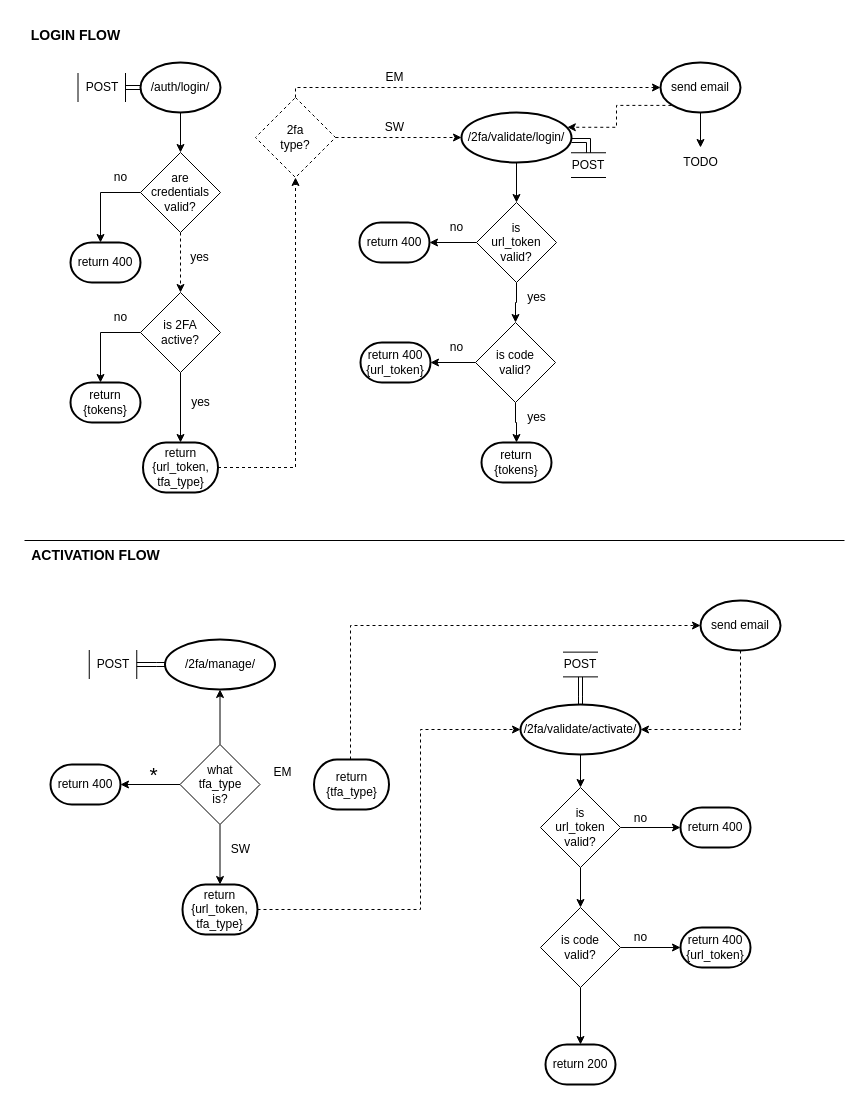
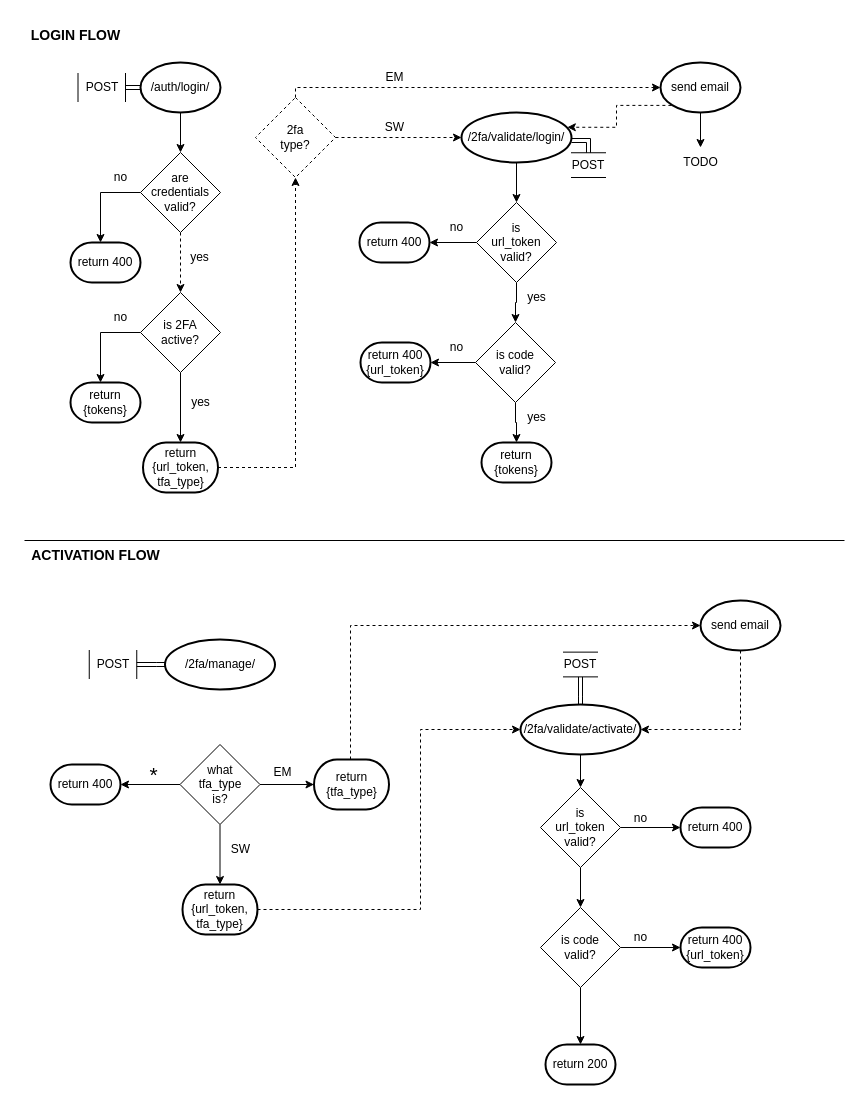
edge "what tfa_type is?" -> "/2fa/manage/": now "what tfa_type is?" -> "return {tfa_type}"
